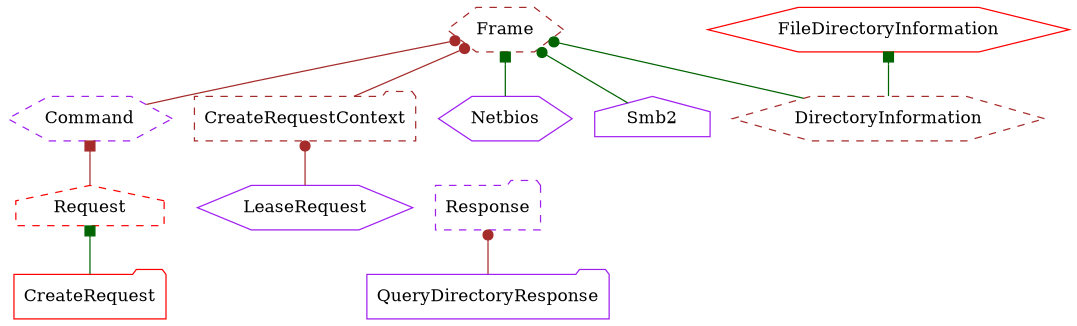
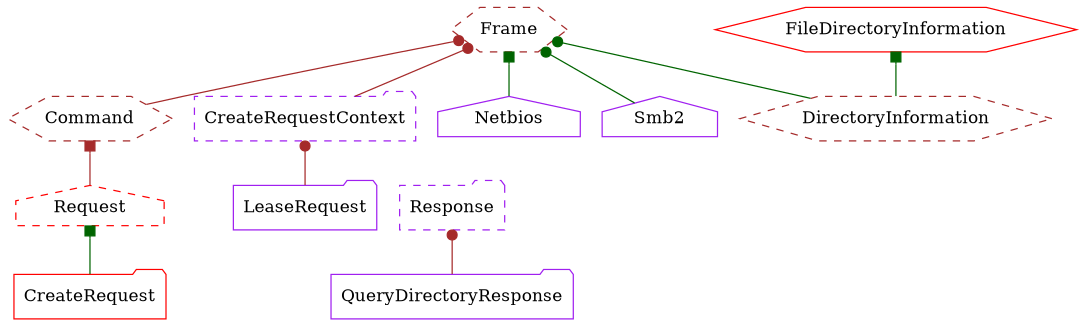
node "Command": color purple -> brown
node "CreateRequestContext": color brown -> purple
node "Netbios": shape hexagon -> house
node "LeaseRequest": shape hexagon -> folder
